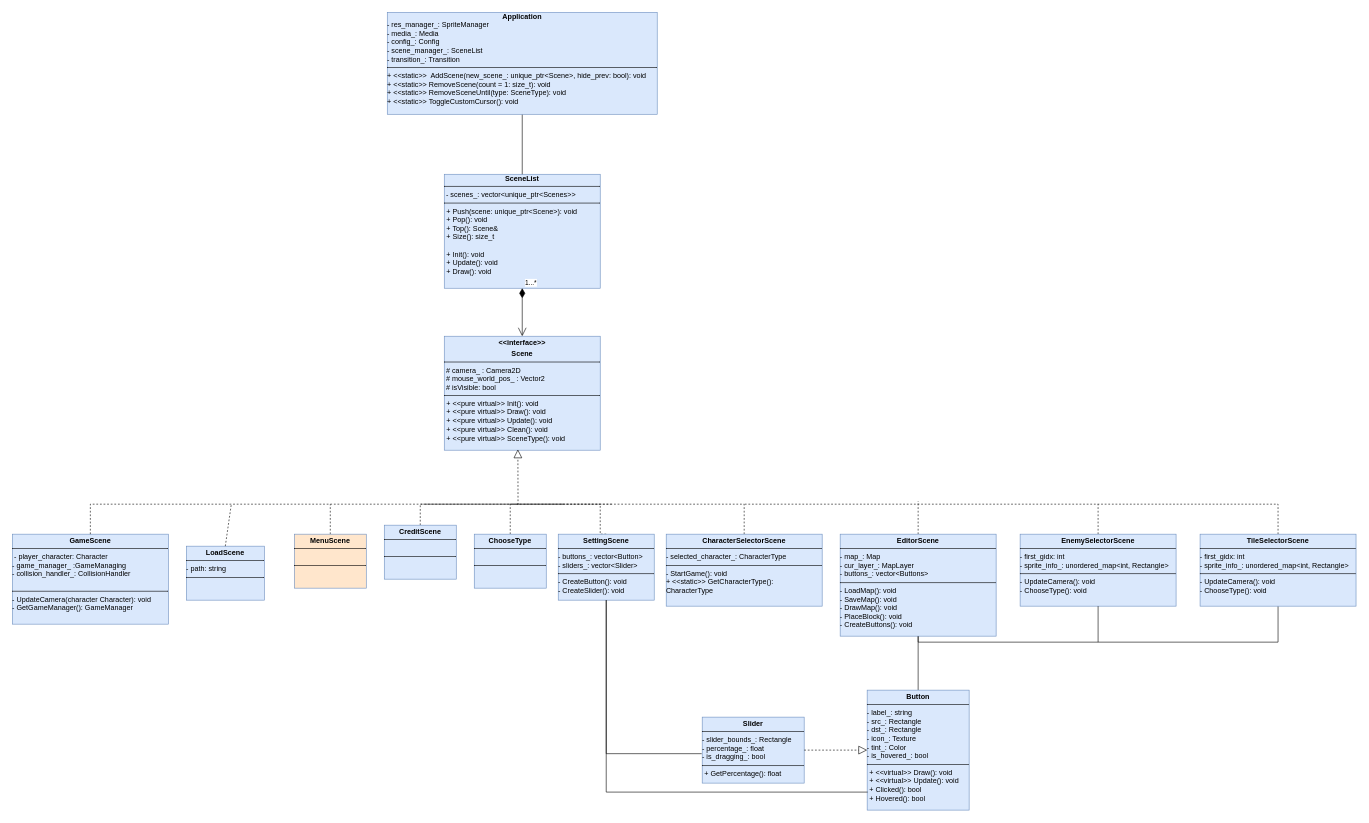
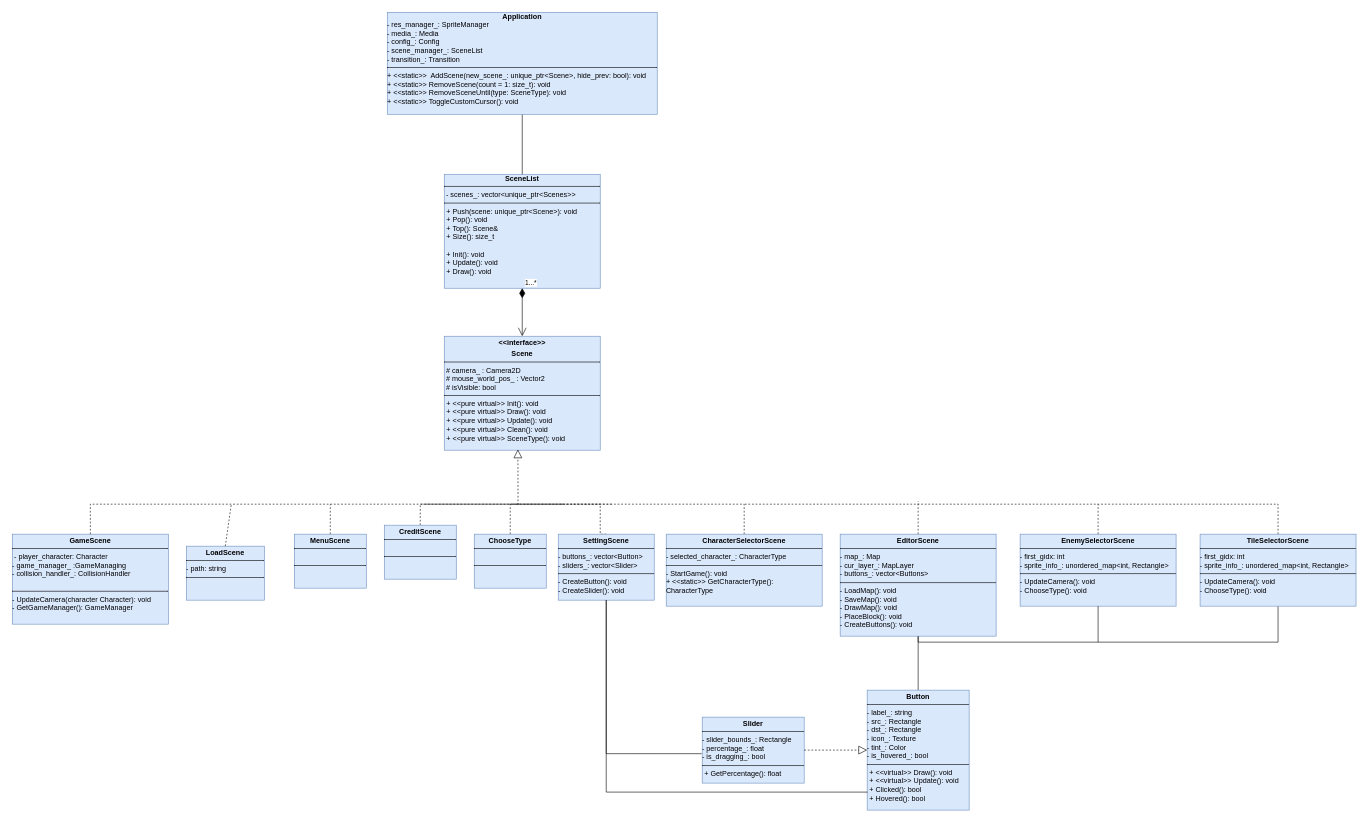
node "MenuScene": fillcolor #ffe6cc -> #dae8fc
